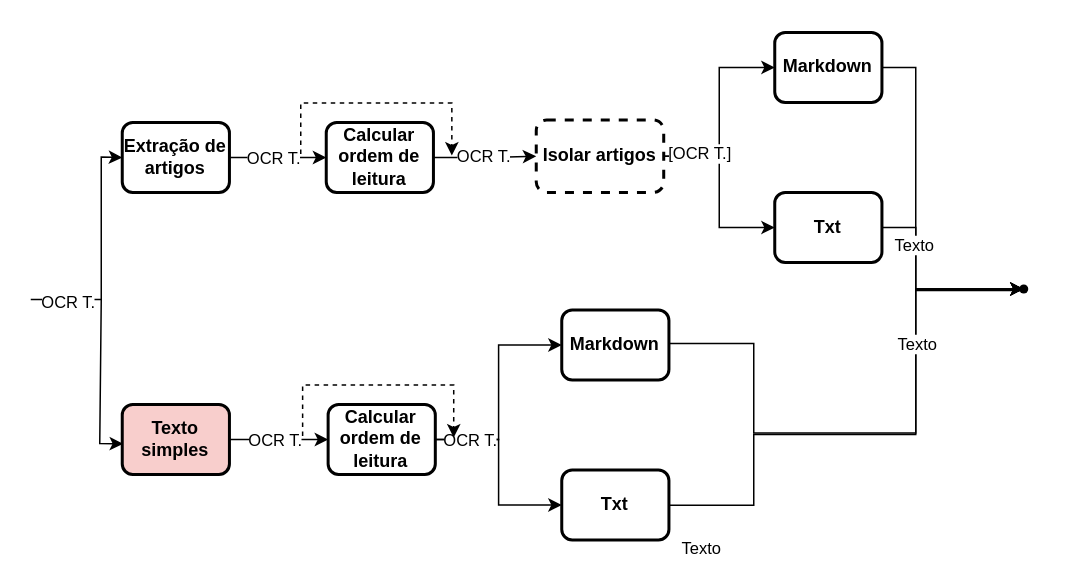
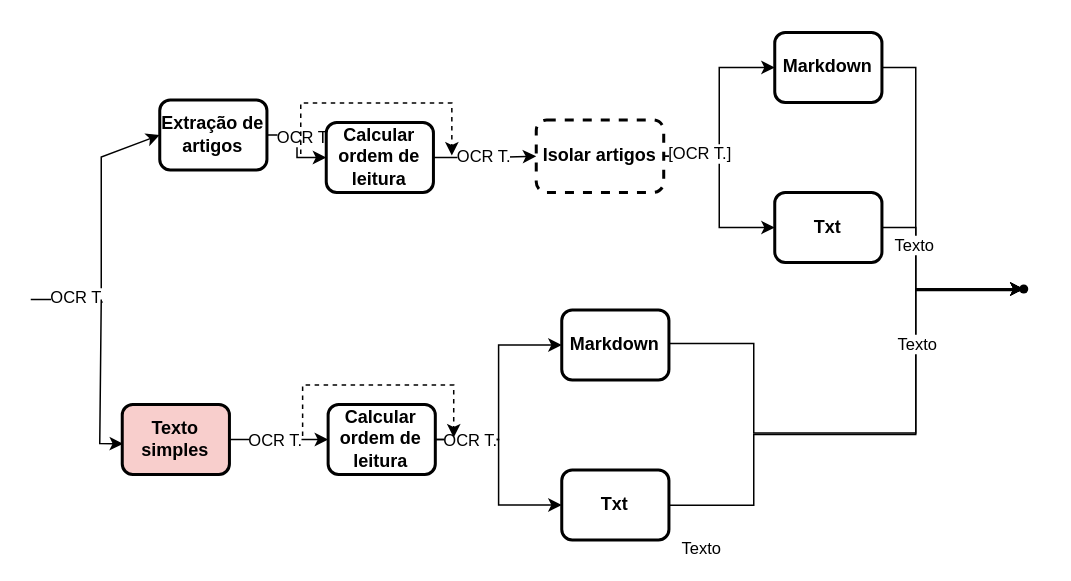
node "Extração de artigos": moved (176, 157) -> (213, 135)
